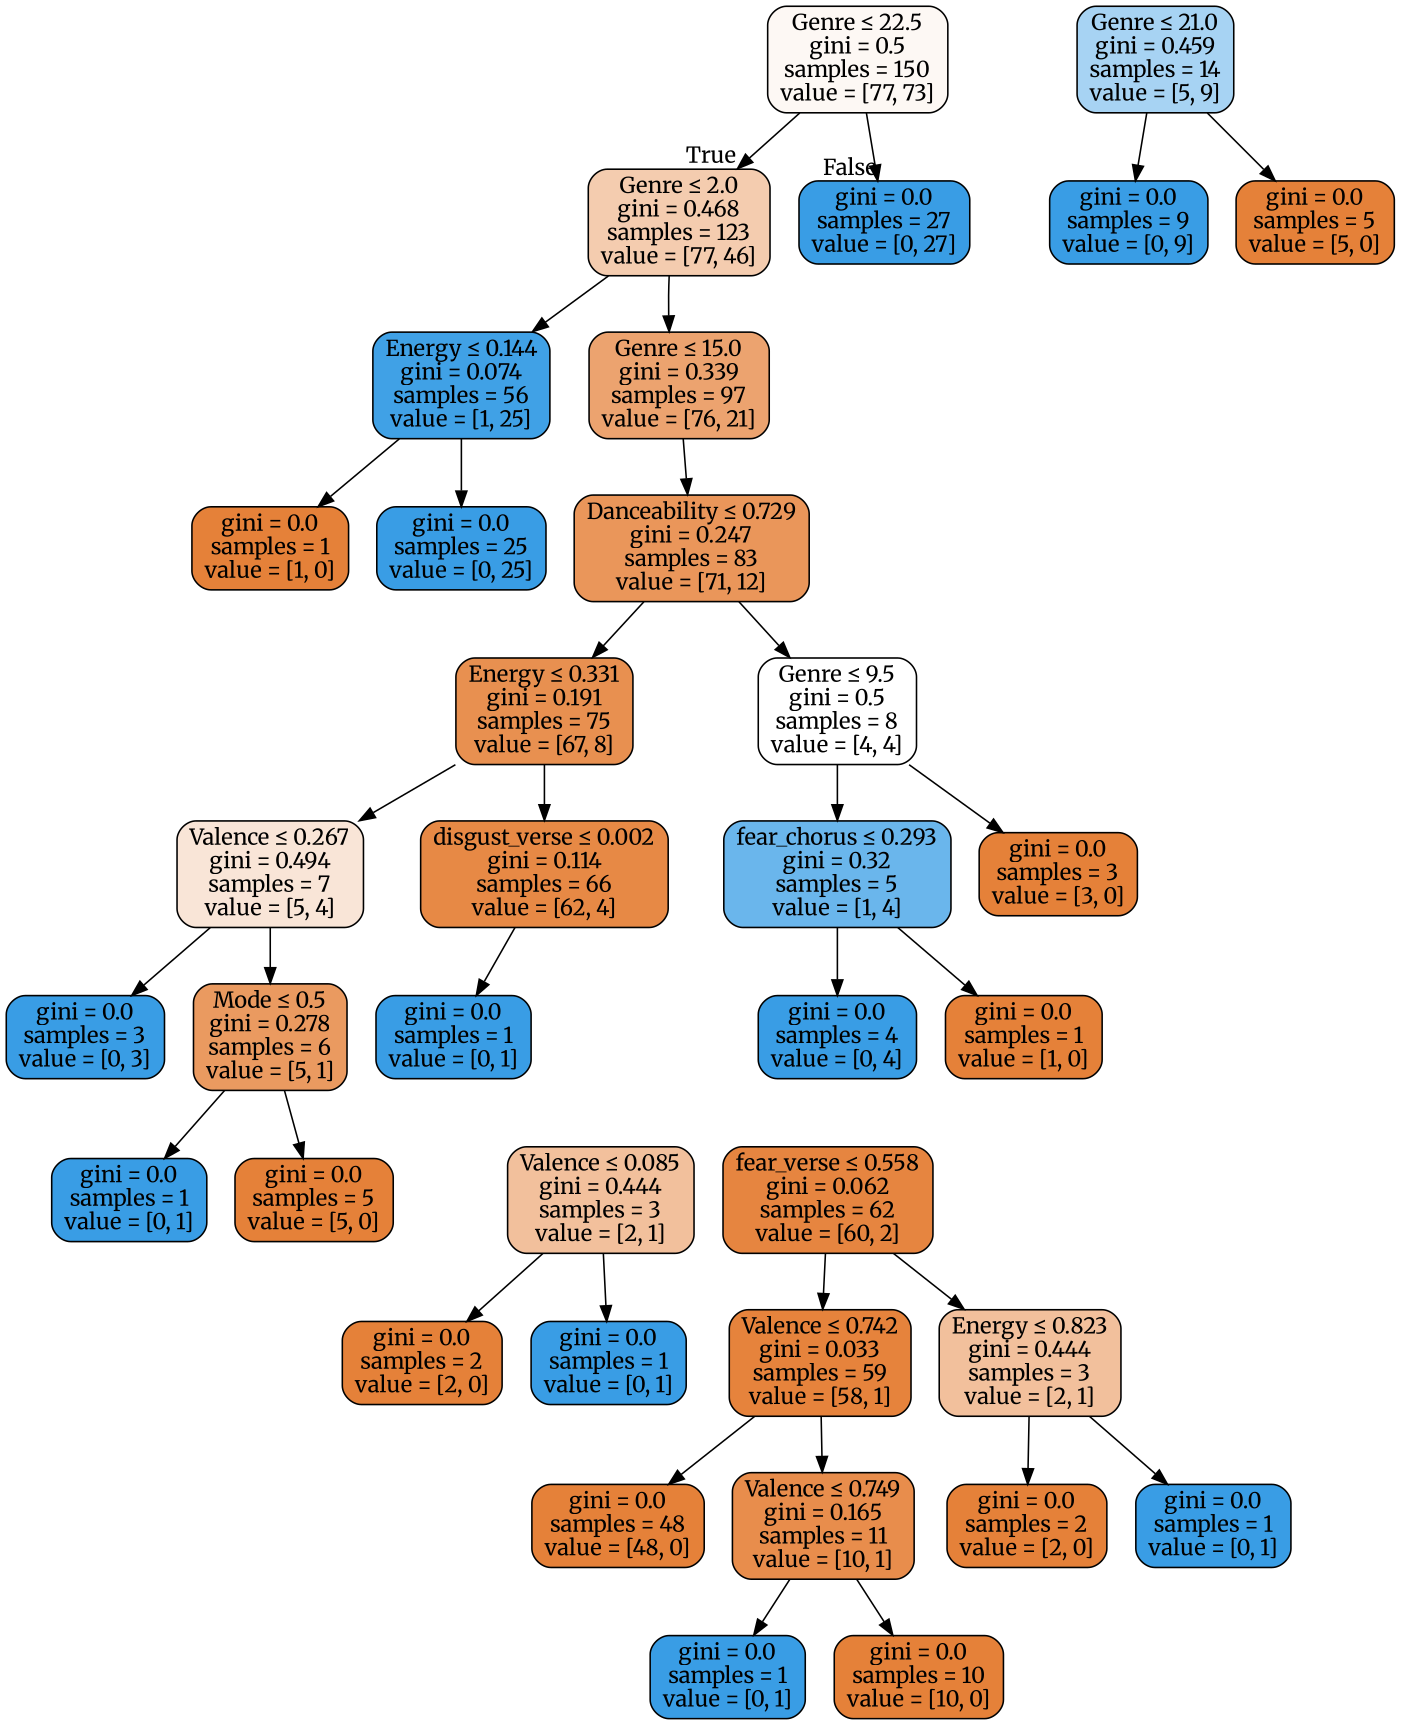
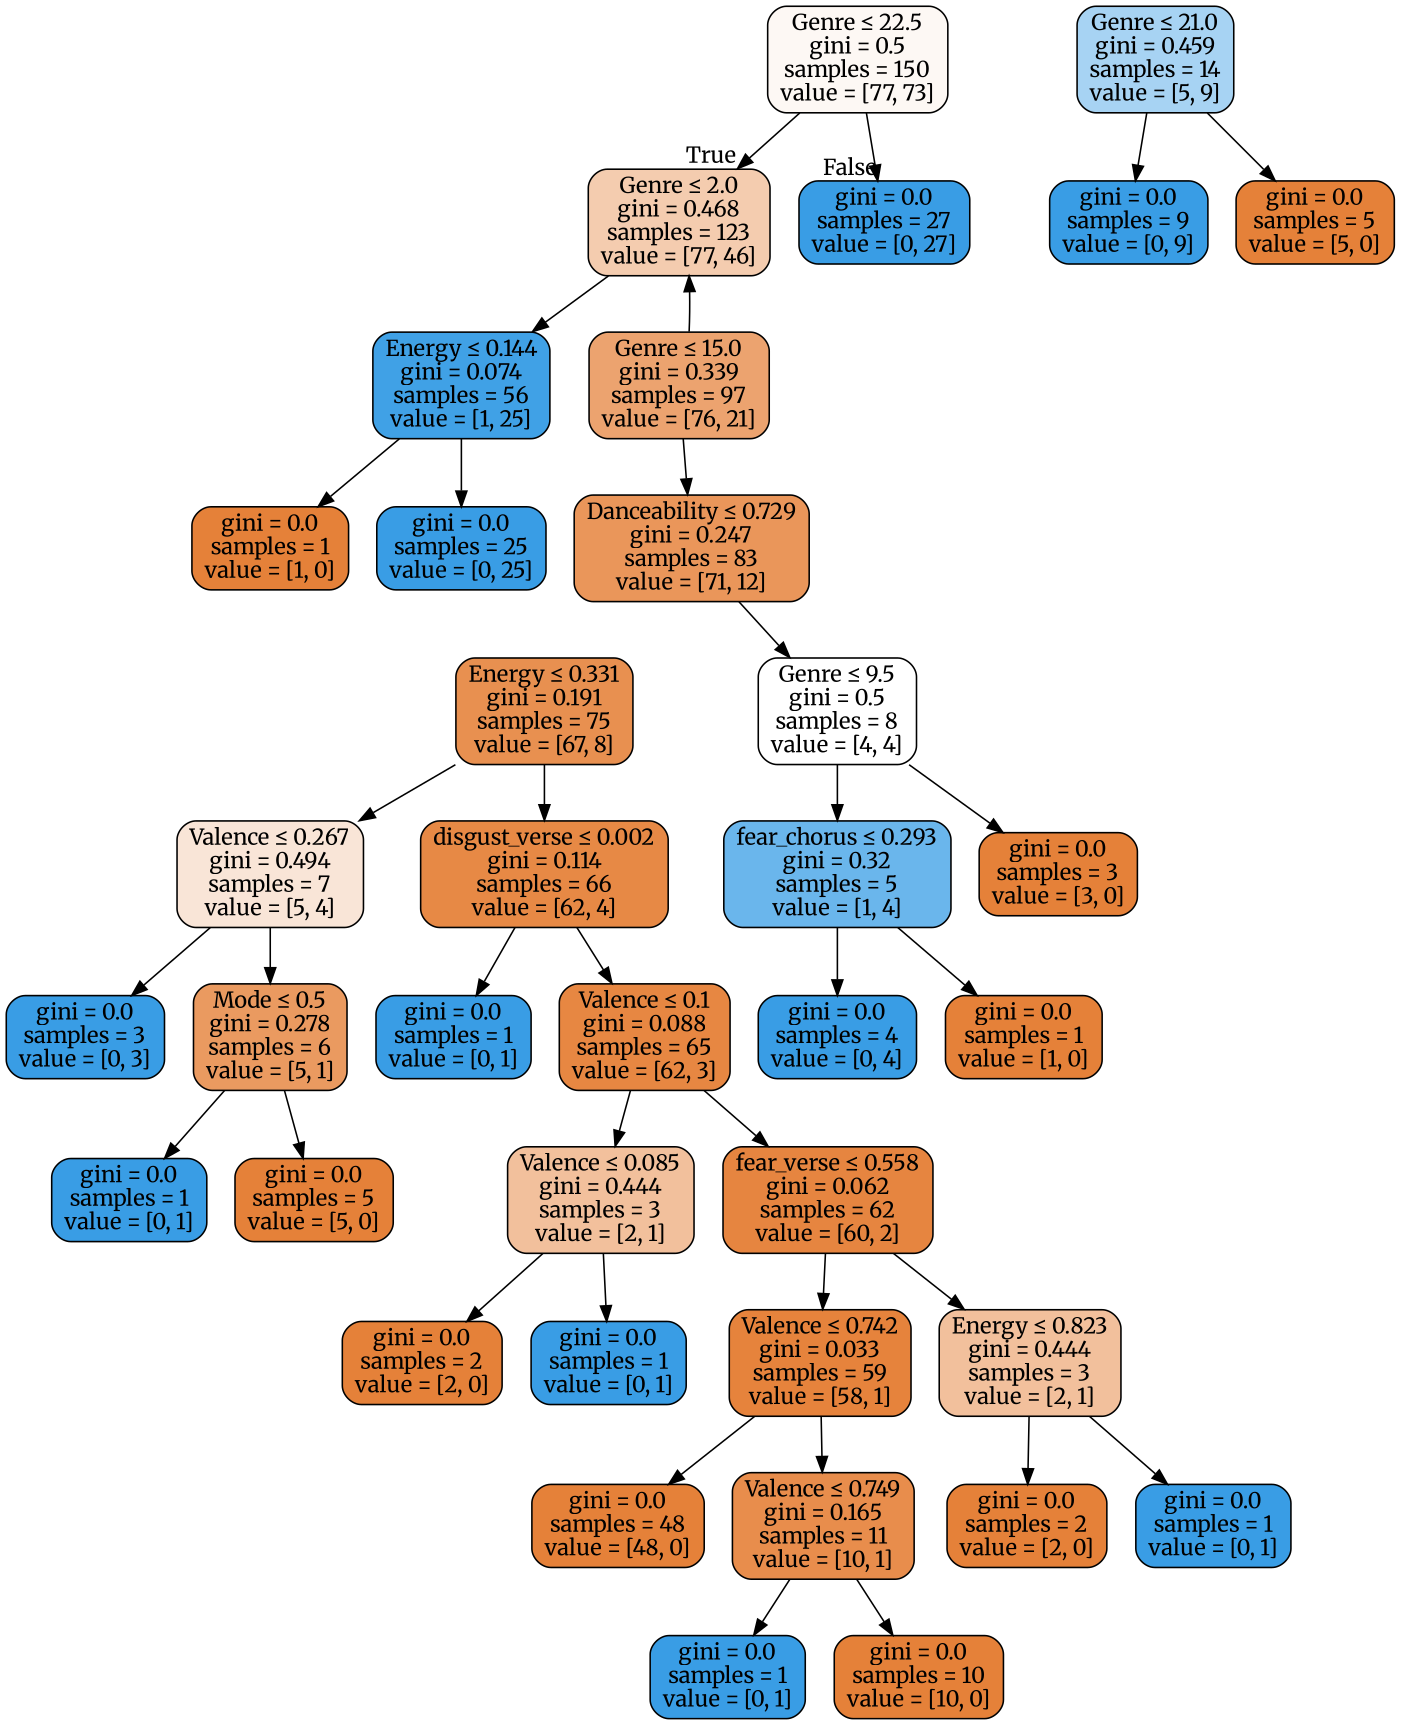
edge "Genre ≤ 2.0" -> "Genre ≤ 15.0": reversed
edge "Danceability ≤ 0.729" -> "Energy ≤ 0.331": removed
node "Valence ≤ 0.1": added
